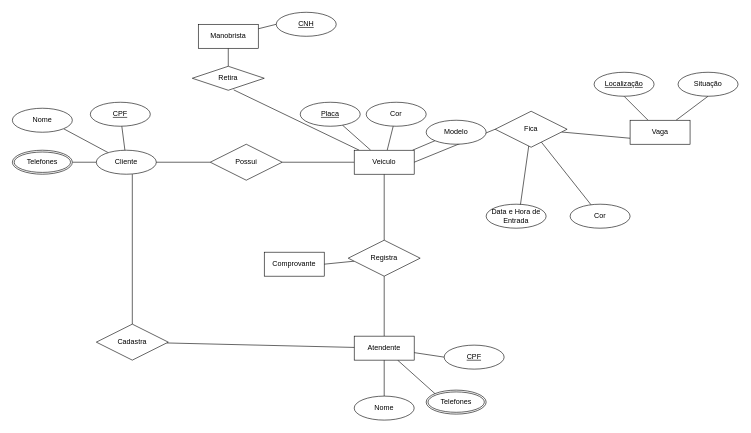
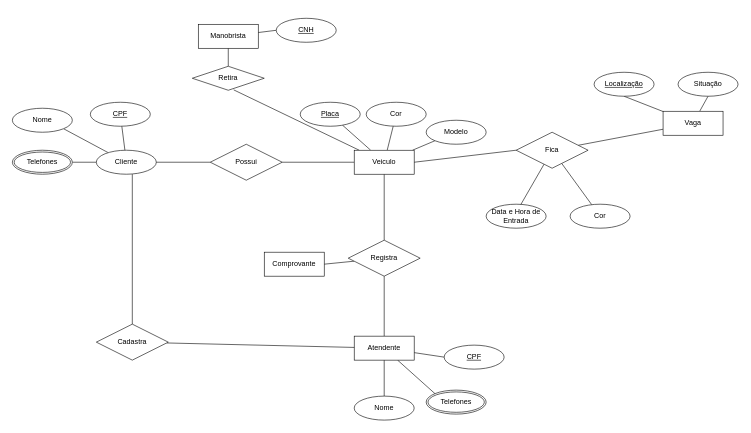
node "CNH": moved (306, 24) -> (306, 30)
node "Fica": moved (531, 129) -> (552, 150)
node "Vaga": moved (660, 132) -> (693, 123)
